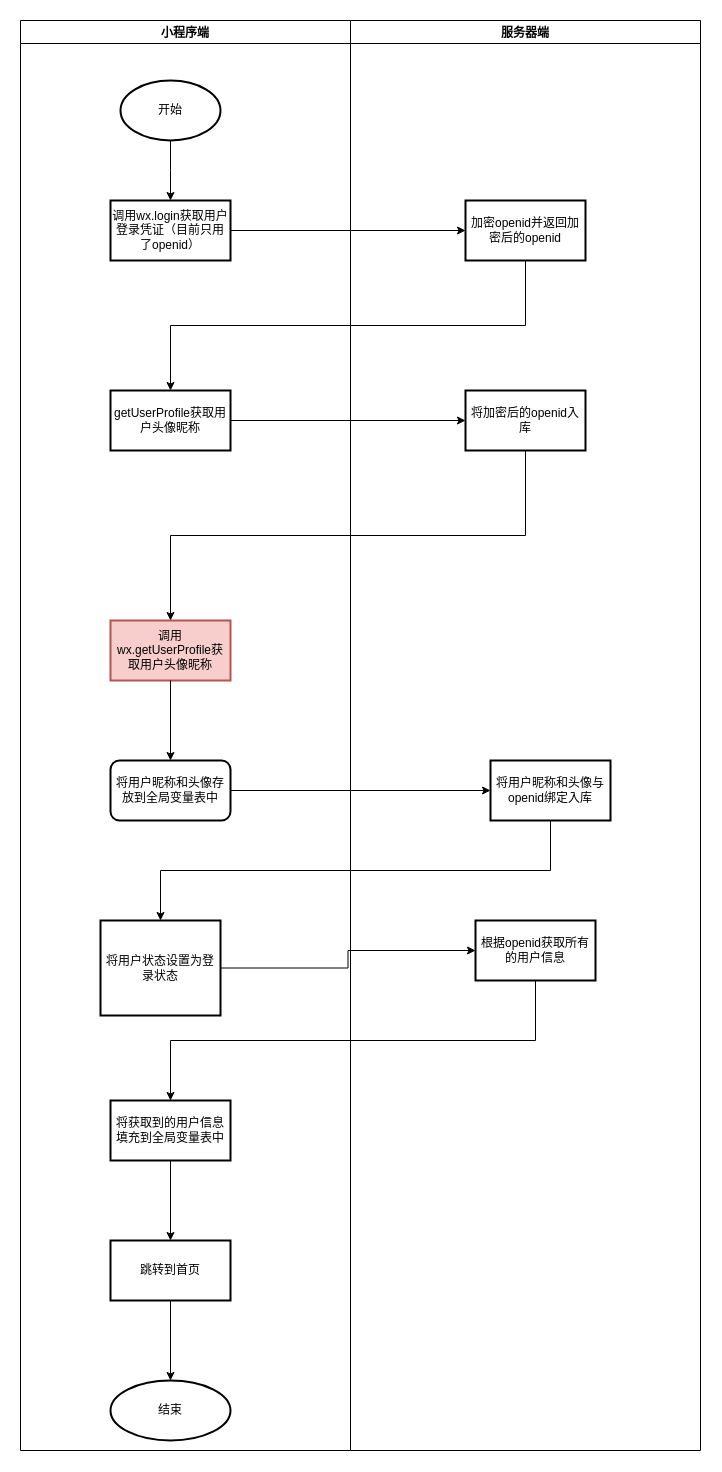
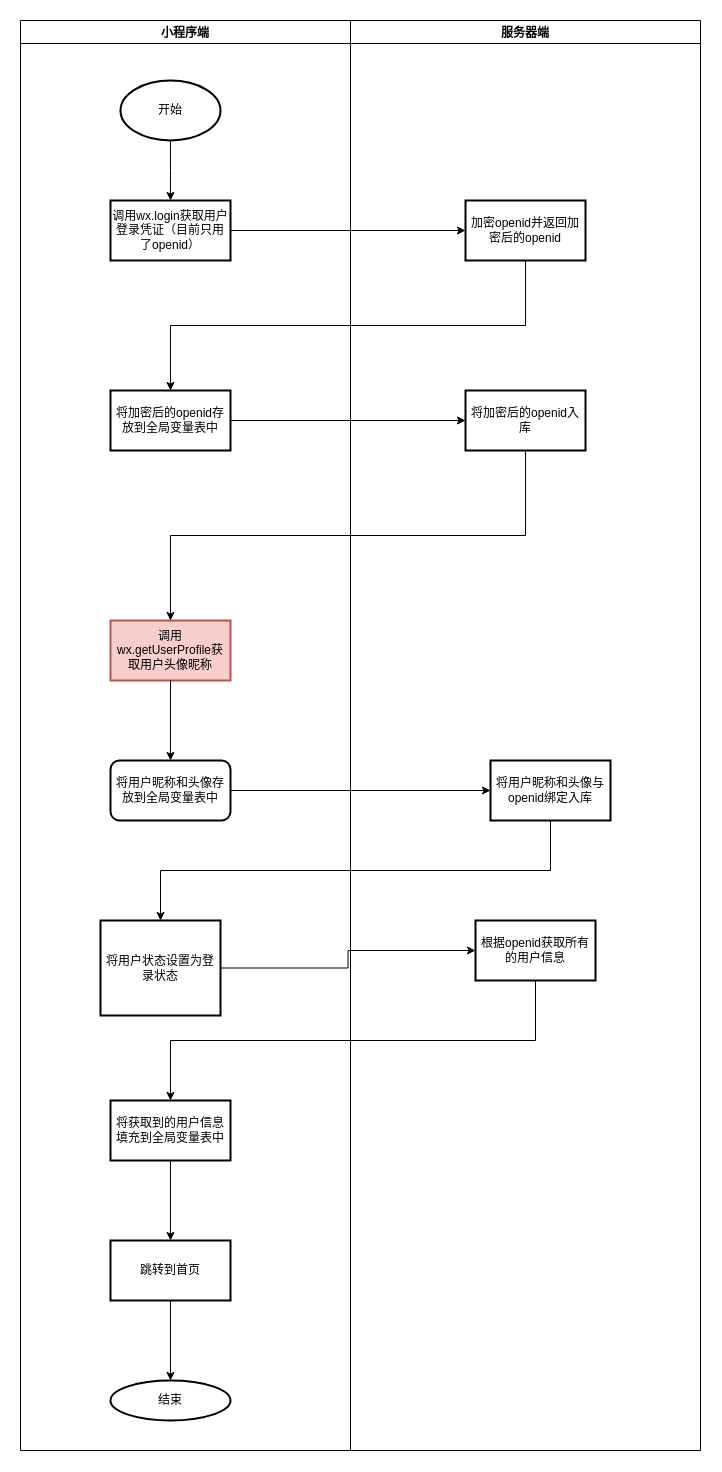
node "getUserProfile获取用户头像昵称": label "getUserProfile获取用户头像昵称" -> "将加密后的openid存放到全局变量表中"
node "结束": size 120x60 -> 120x40
